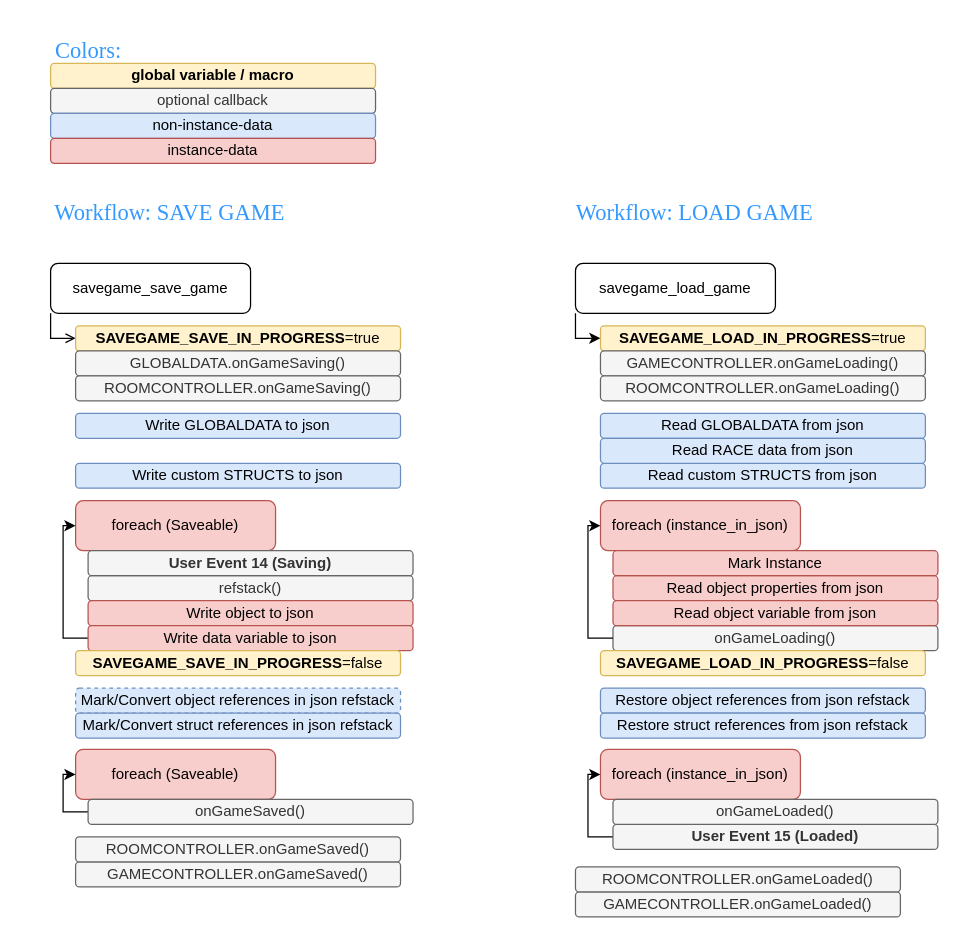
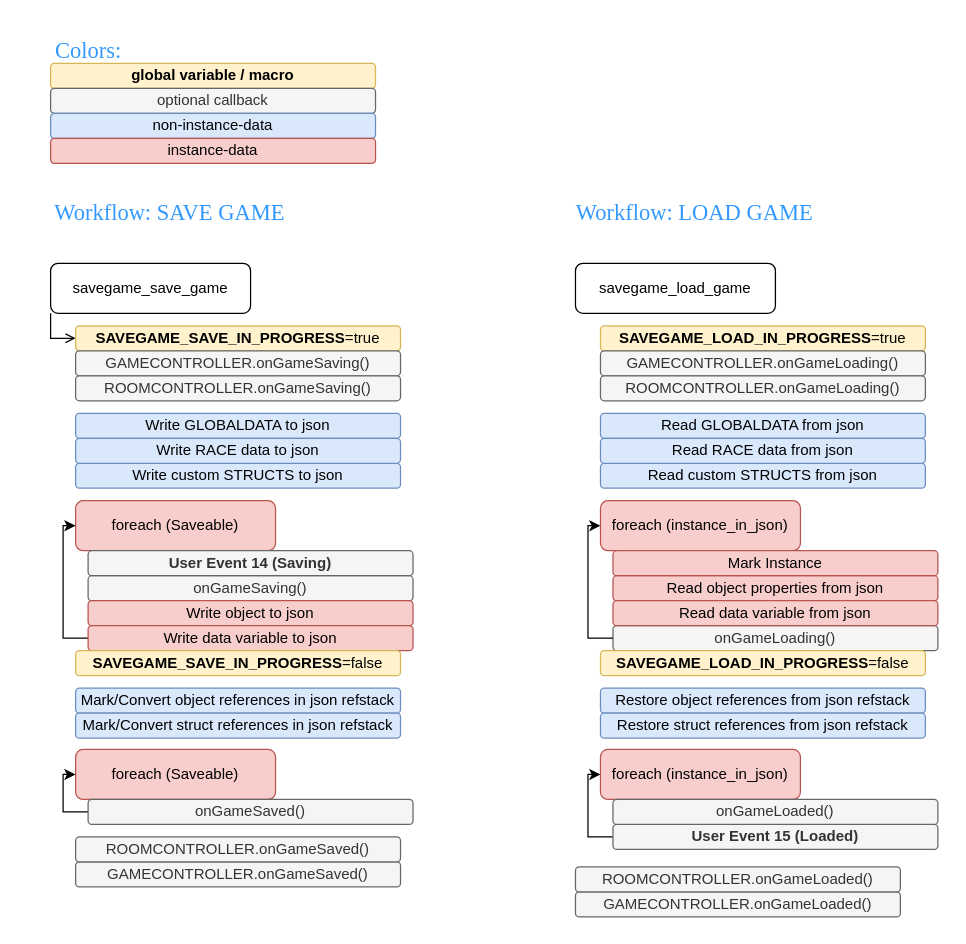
edge "savegame_load_game" -> "SAVEGAME_LOAD_IN_PROGRESS=true": removed
node "GLOBALDATA.onGameSaving()": label "GLOBALDATA.onGameSaving()" -> "GAMECONTROLLER.onGameSaving()"
node "Write RACE data to json": added
node "refstack()": label "refstack()" -> "onGameSaving()"
node "Read object variable from json": label "Read object variable from json" -> "Read data variable from json"
node "Mark/Convert object references in json refstack": style dashed -> solid
